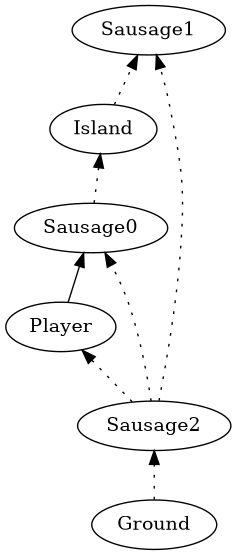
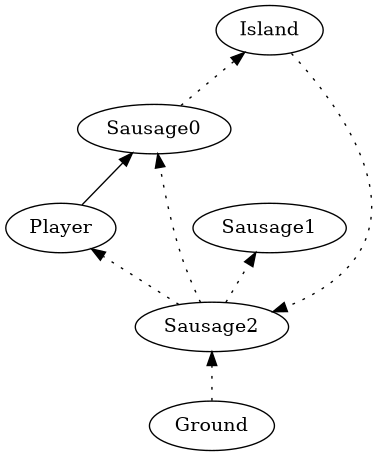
edge "Island" -> "Sausage1": now "Island" -> "Sausage2"
